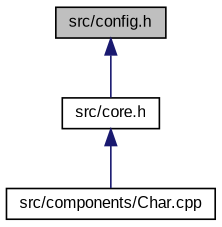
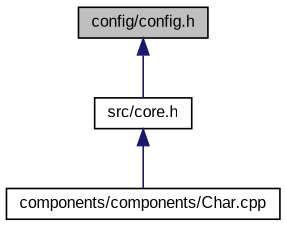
node "src/config.h": label "src/config.h" -> "config/config.h"
node "src/components/Char.cpp": label "src/components/Char.cpp" -> "components/components/Char.cpp"
